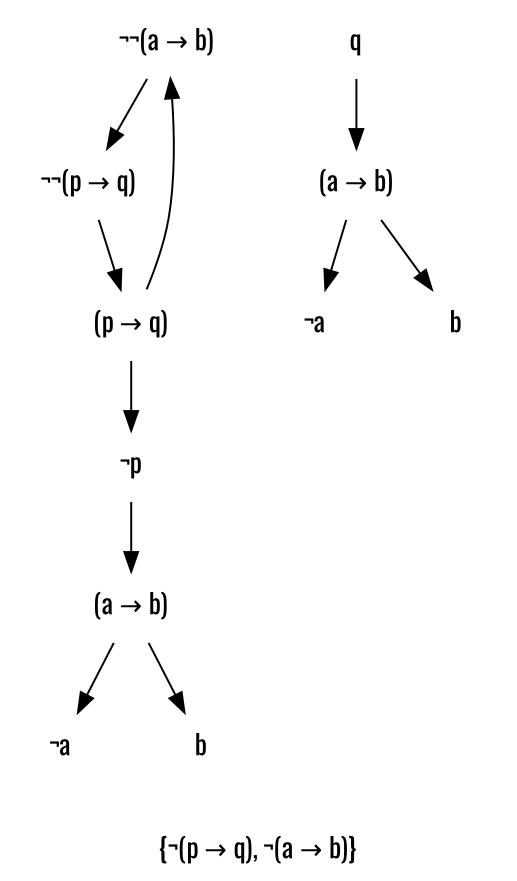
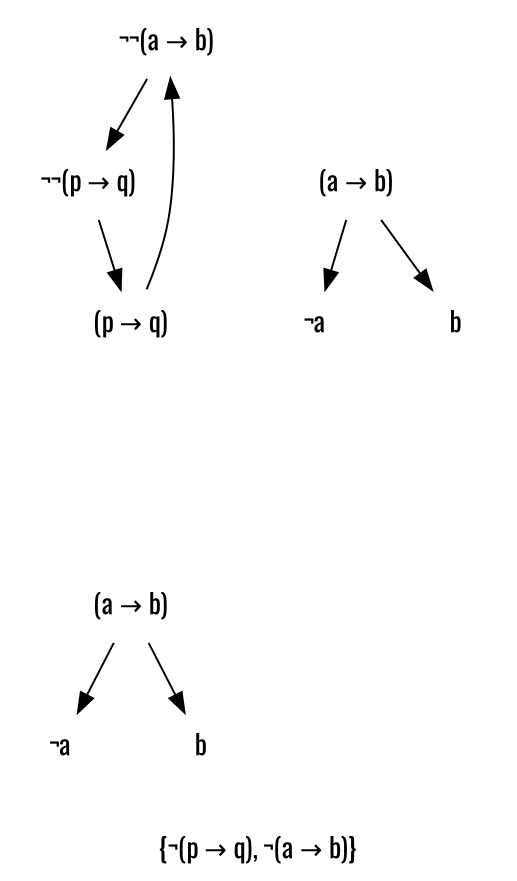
node "q": removed
node "¬p": removed
